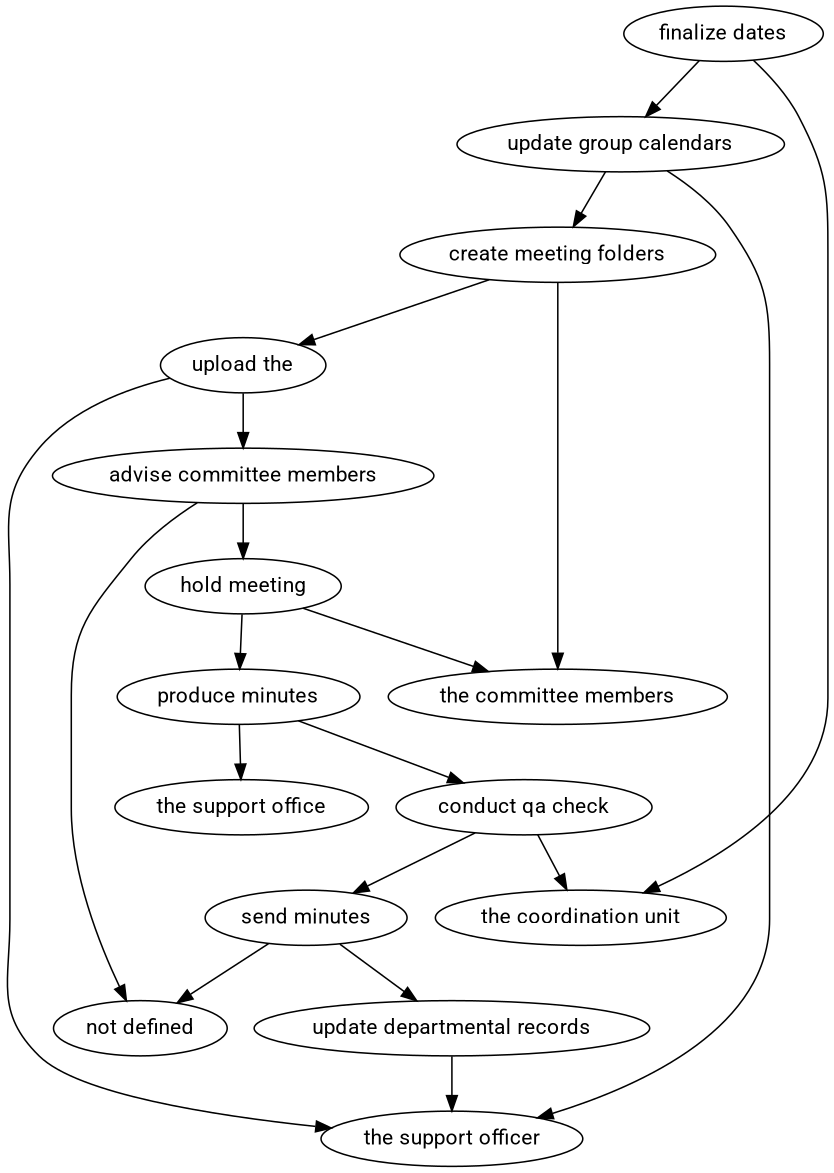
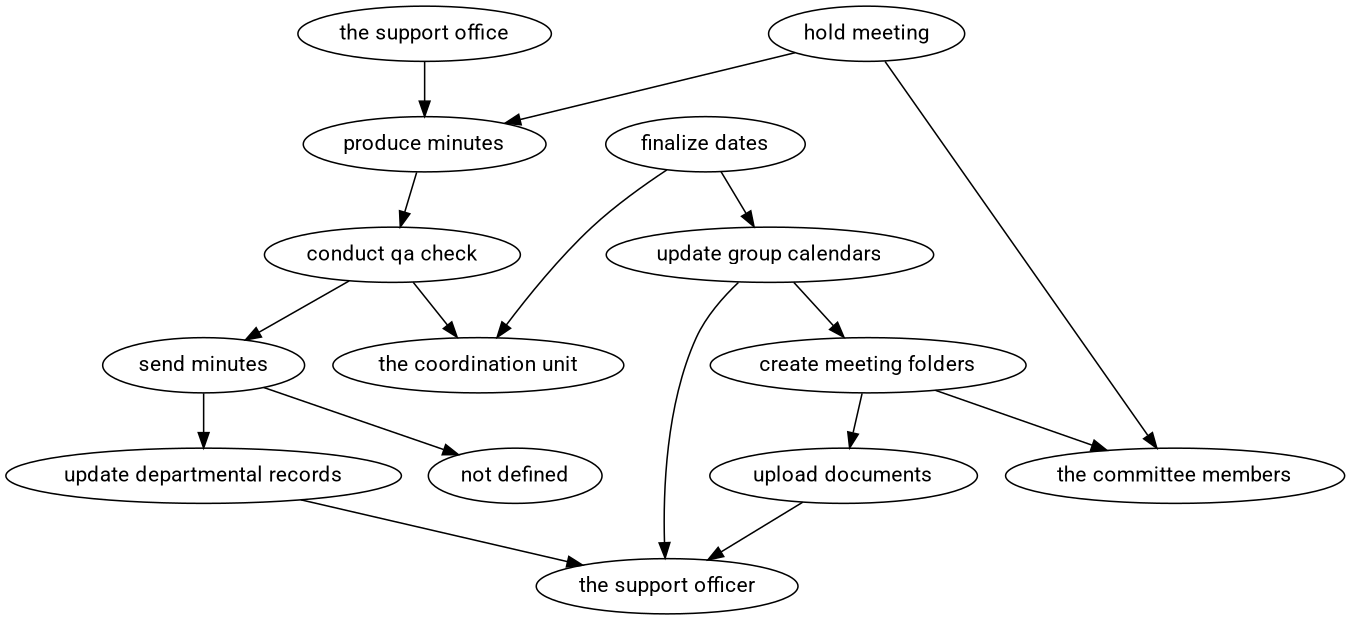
node "upload the": label "upload the" -> "upload documents"
node "advise committee members": removed
edge "produce minutes" -> "the support office": reversed
